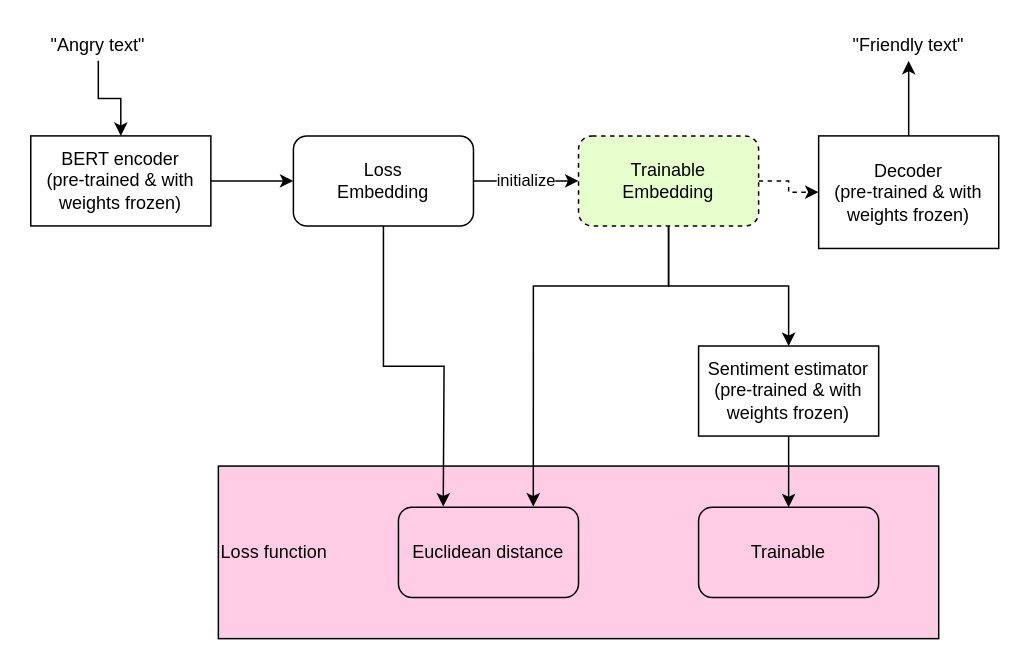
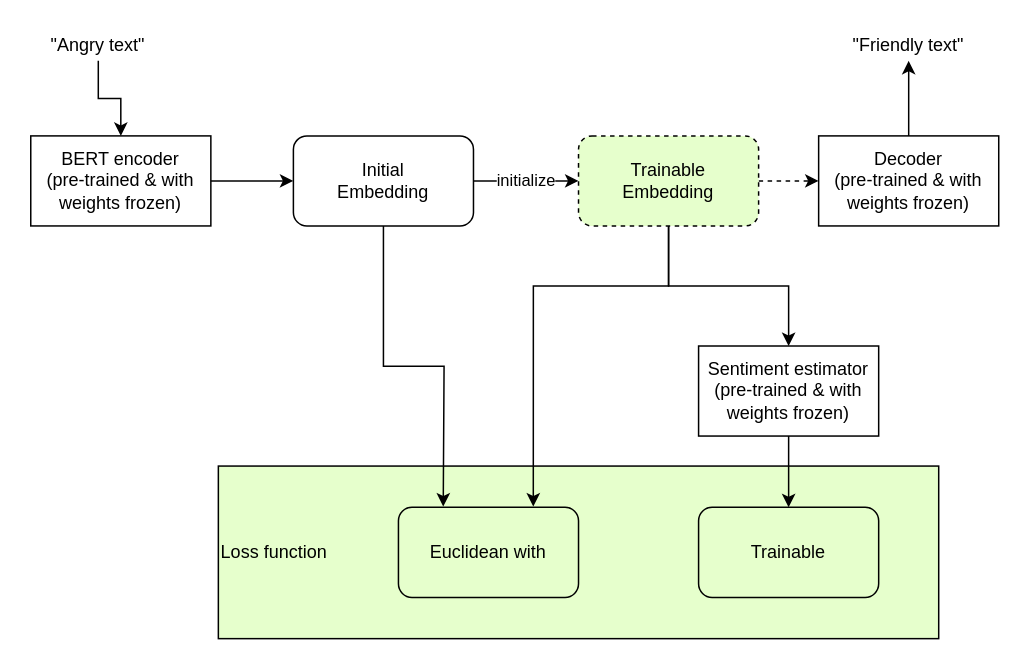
node "Loss Embedding": label "Loss Embedding" -> "Initial Embedding"
node "Decoder (pre-trained & with weights frozen)": size 180x113 -> 180x90
node "Loss function": fillcolor #ffcce6 -> #e6ffcc
node "Euclidean distance": label "Euclidean distance" -> "Euclidean with"
